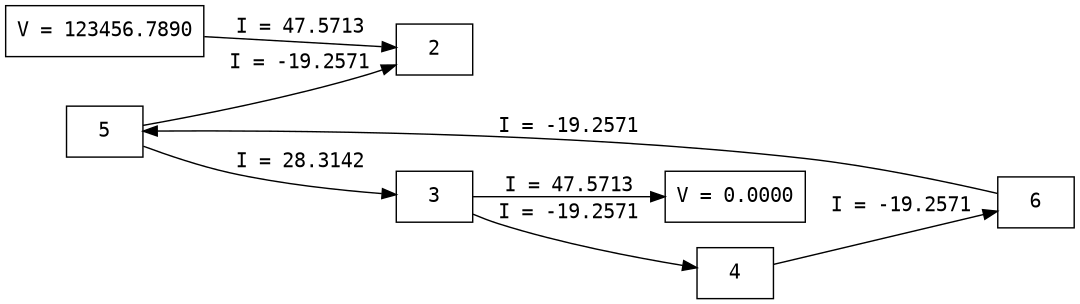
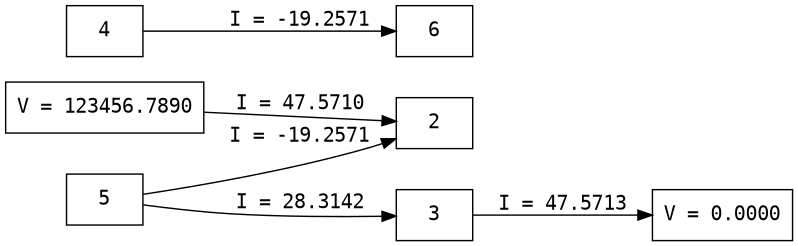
edge "V = 123456.7890" -> "2": label "I = 47.5713" -> "I = 47.5710"
edge "6" -> "5": removed, label "I = -19.2571"
edge "3" -> "4": removed, label "I = -19.2571"
